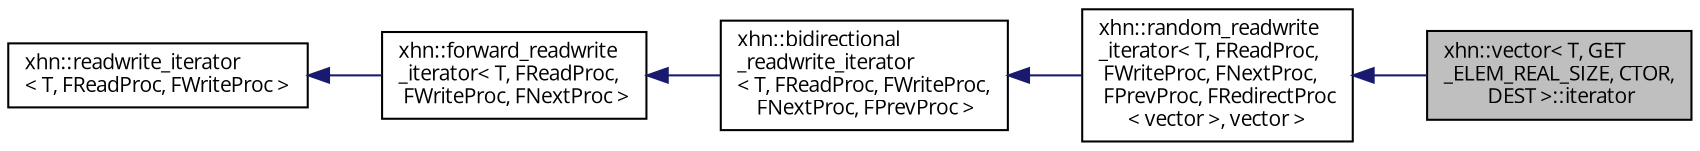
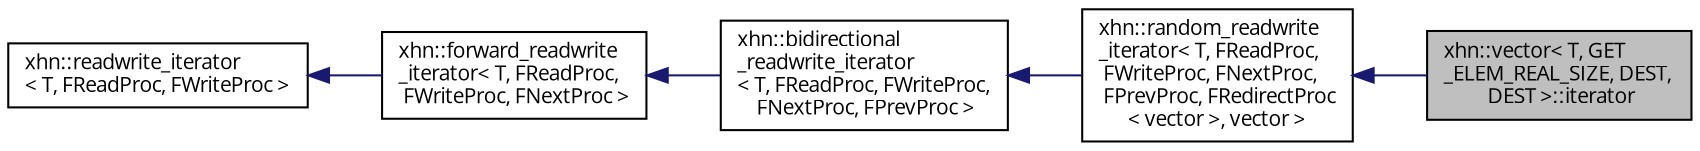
node "xhn::vector< T, GET _ELEM_REAL_SIZE, CTOR, DEST >::iterator": label "xhn::vector< T, GET _ELEM_REAL_SIZE, CTOR, DEST >::iterator" -> "xhn::vector< T, GET _ELEM_REAL_SIZE, DEST, DEST >::iterator"
